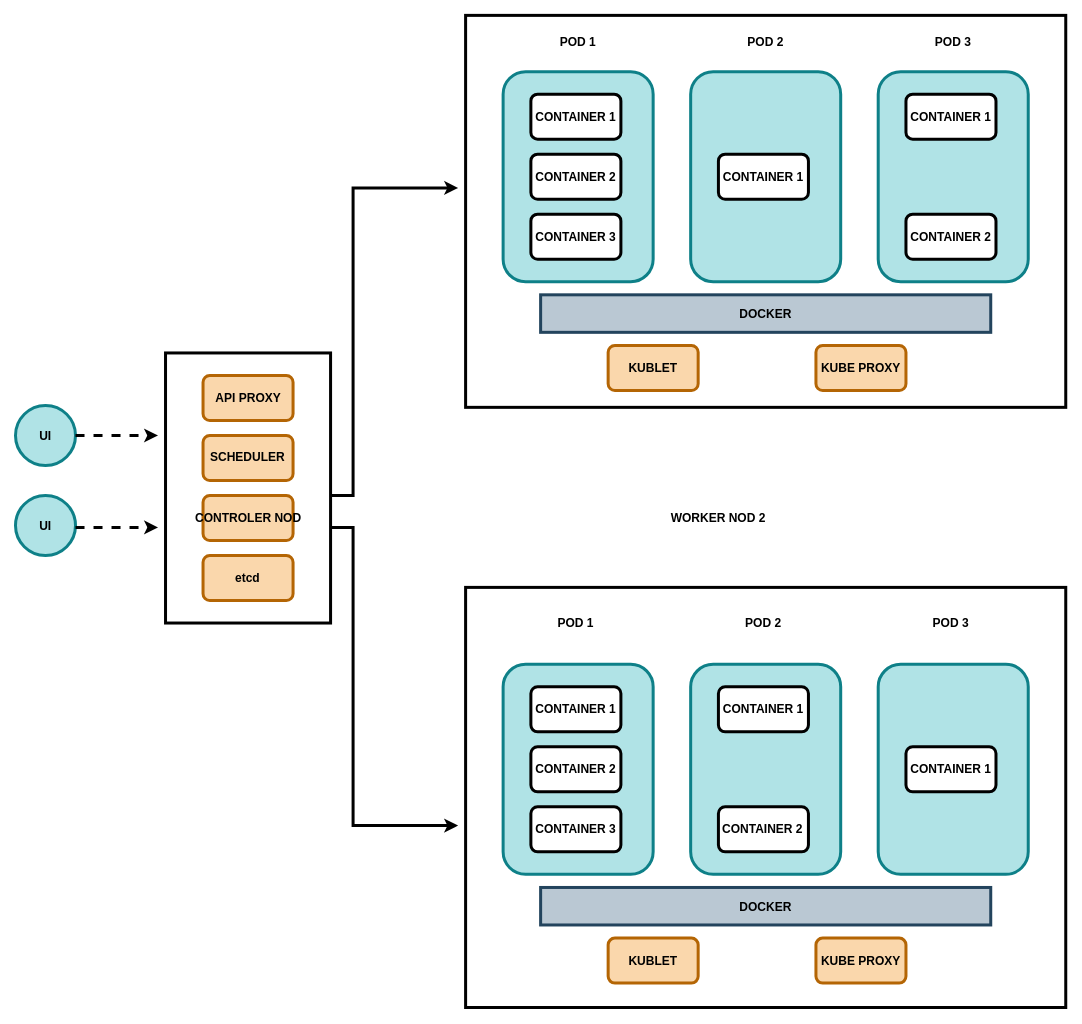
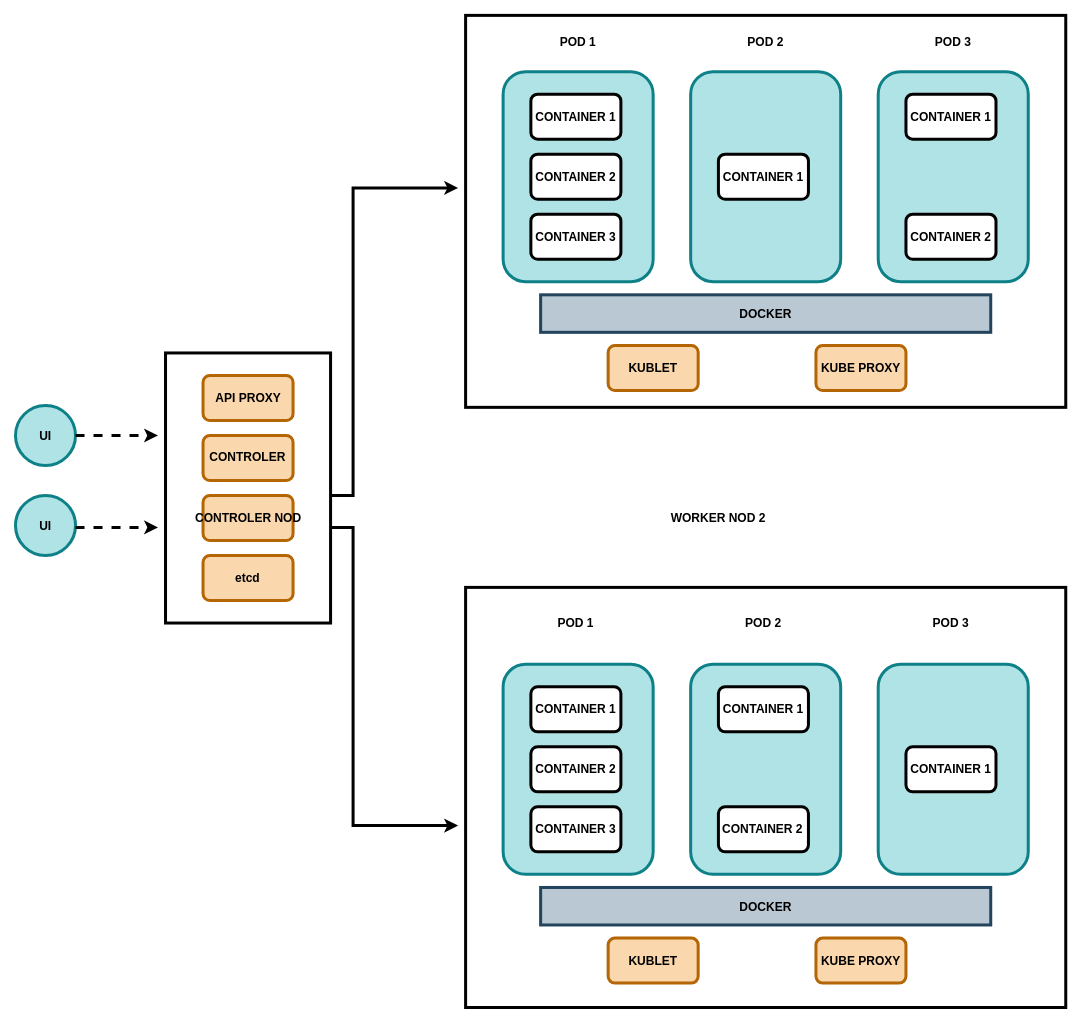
node "SCHEDULER": label "SCHEDULER" -> "CONTROLER"
